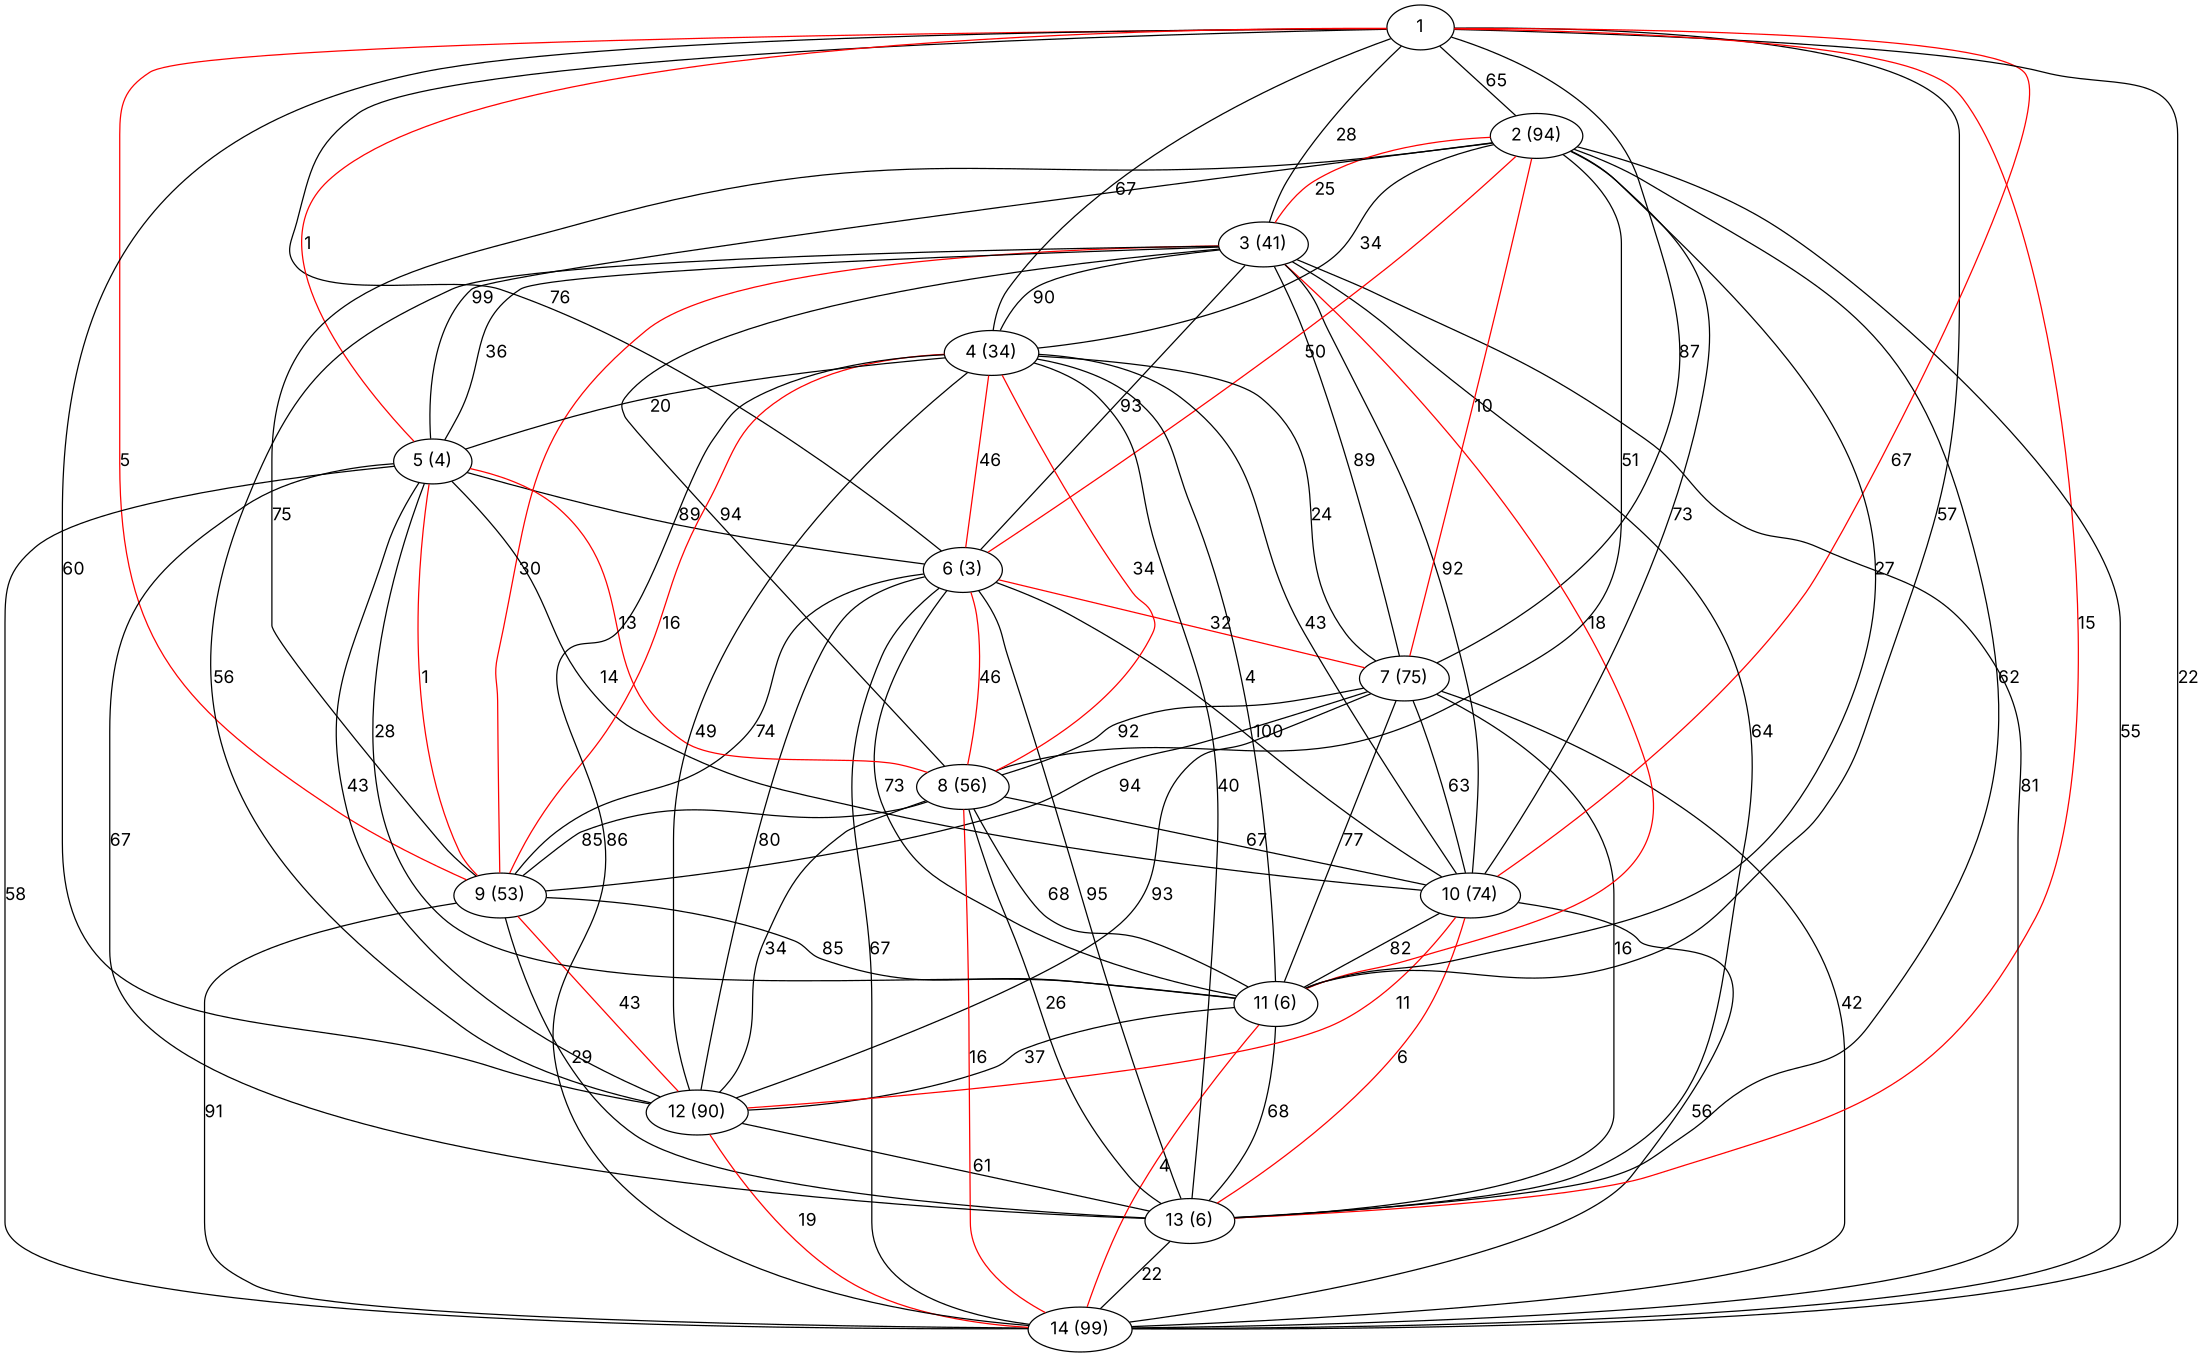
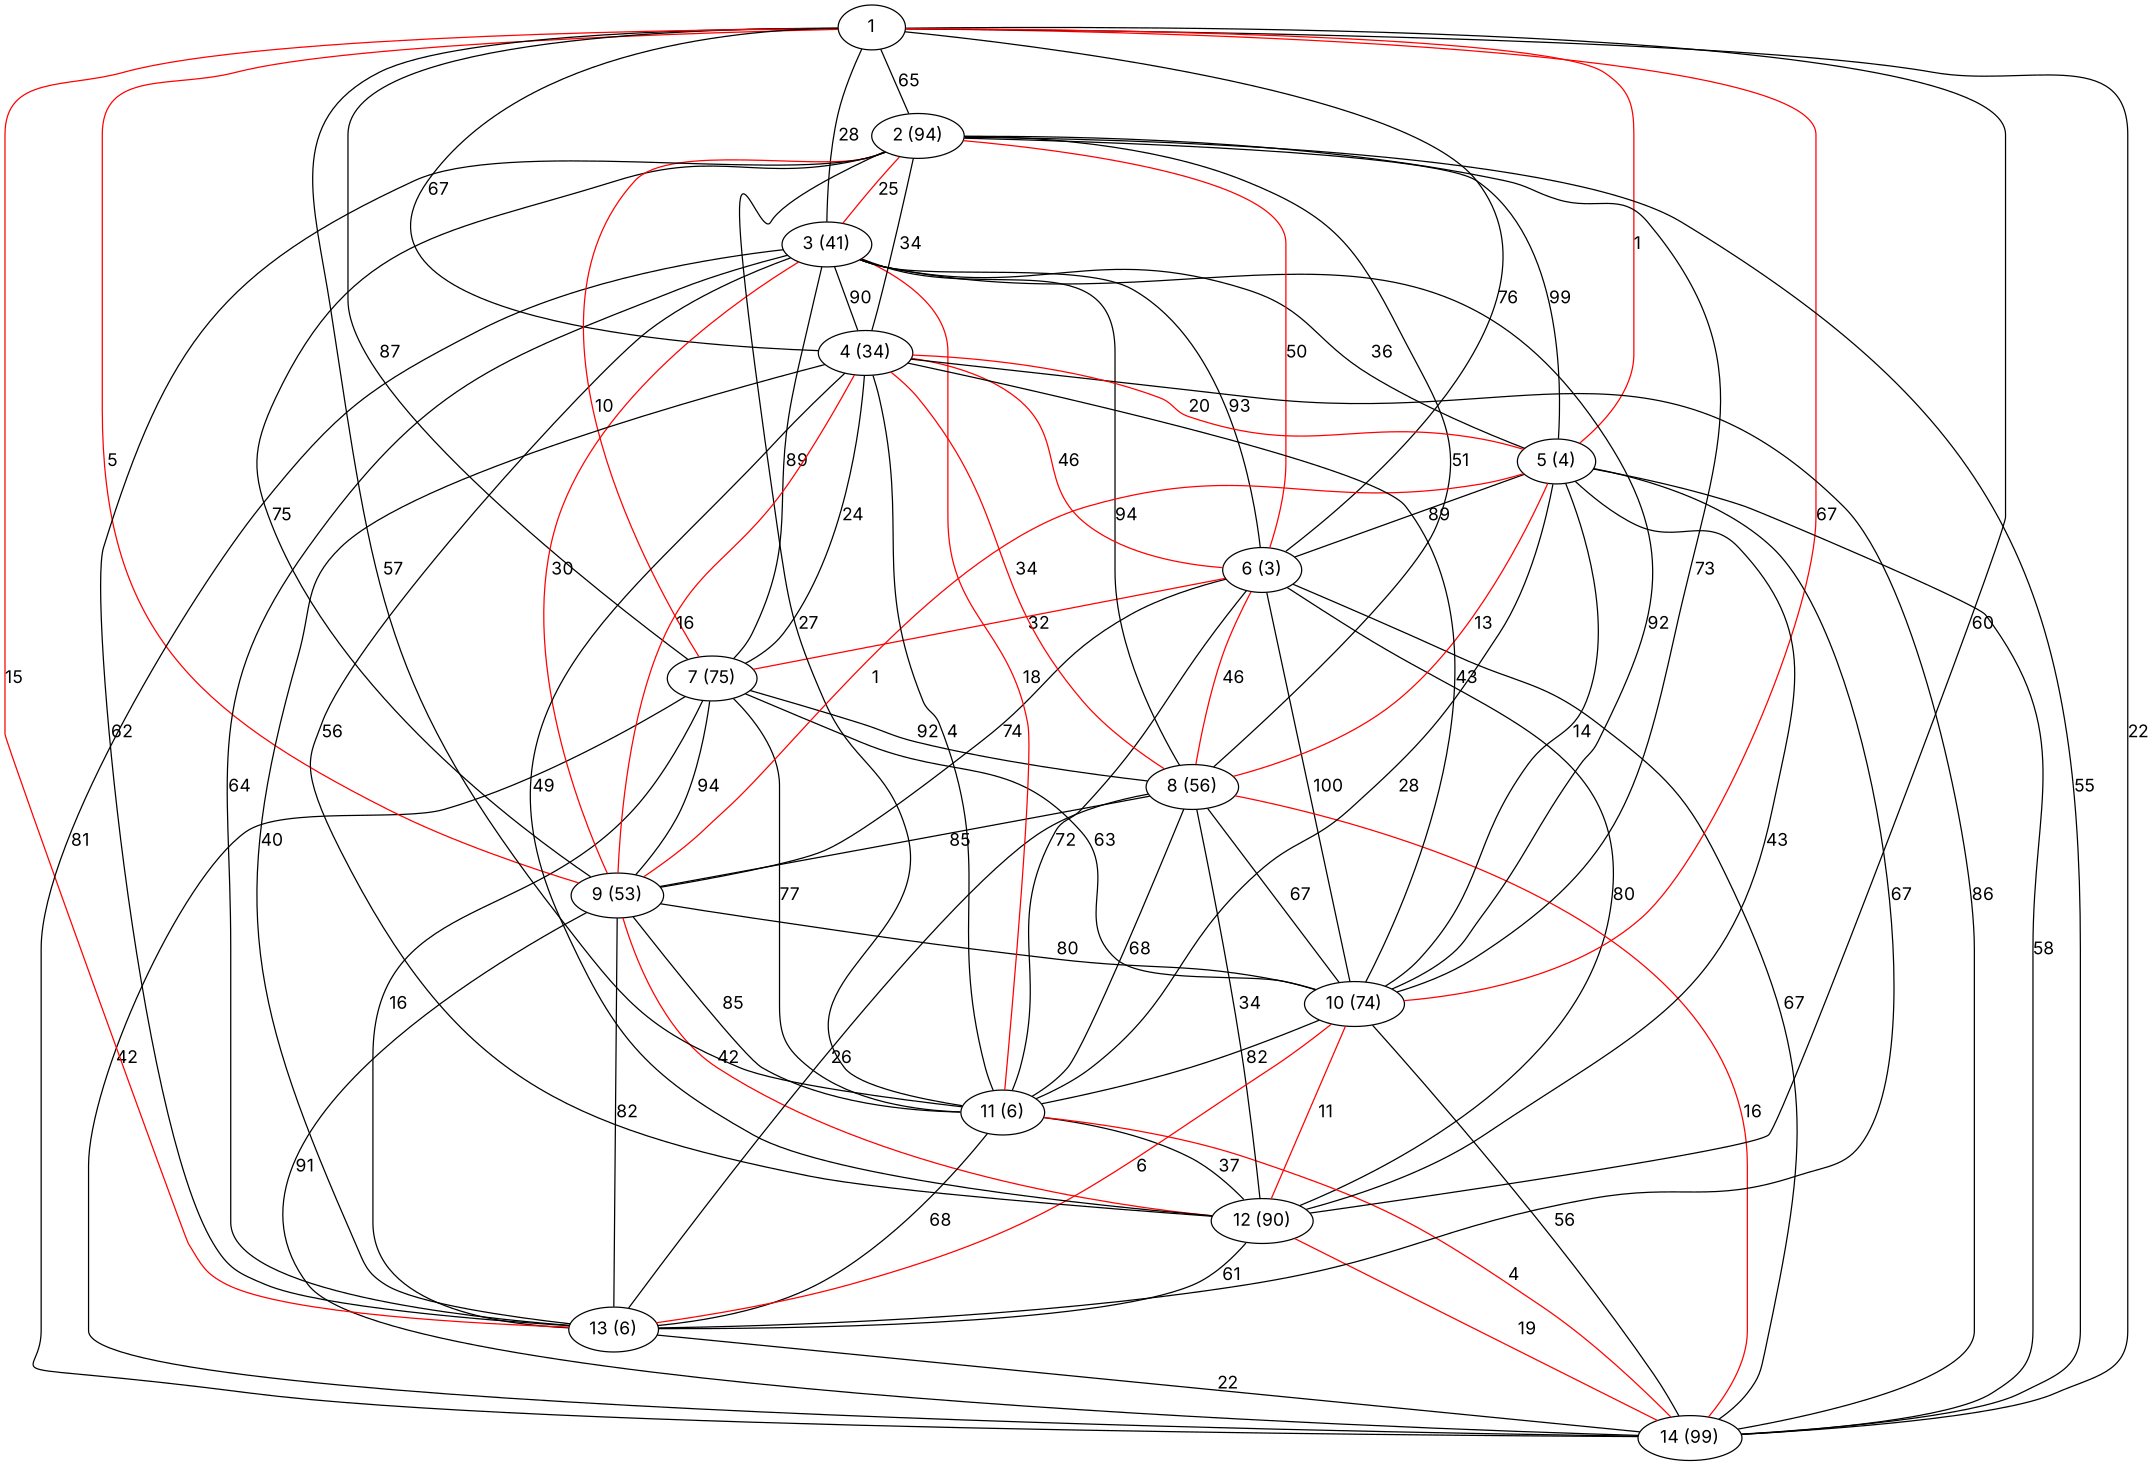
edge "4 (34)" -- "5 (4)": color black -> red
edge "6 (3)" -- "11 (6)": label "73" -> "72"
edge "6 (3)" -- "13 (6)": removed, label "95"
edge "7 (75)" -- "12 (90)": removed, label "93"
edge "9 (53)" -- "10 (74)": added, label "80"
edge "9 (53)" -- "12 (90)": label "43" -> "42"
edge "9 (53)" -- "13 (6)": label "29" -> "82"
